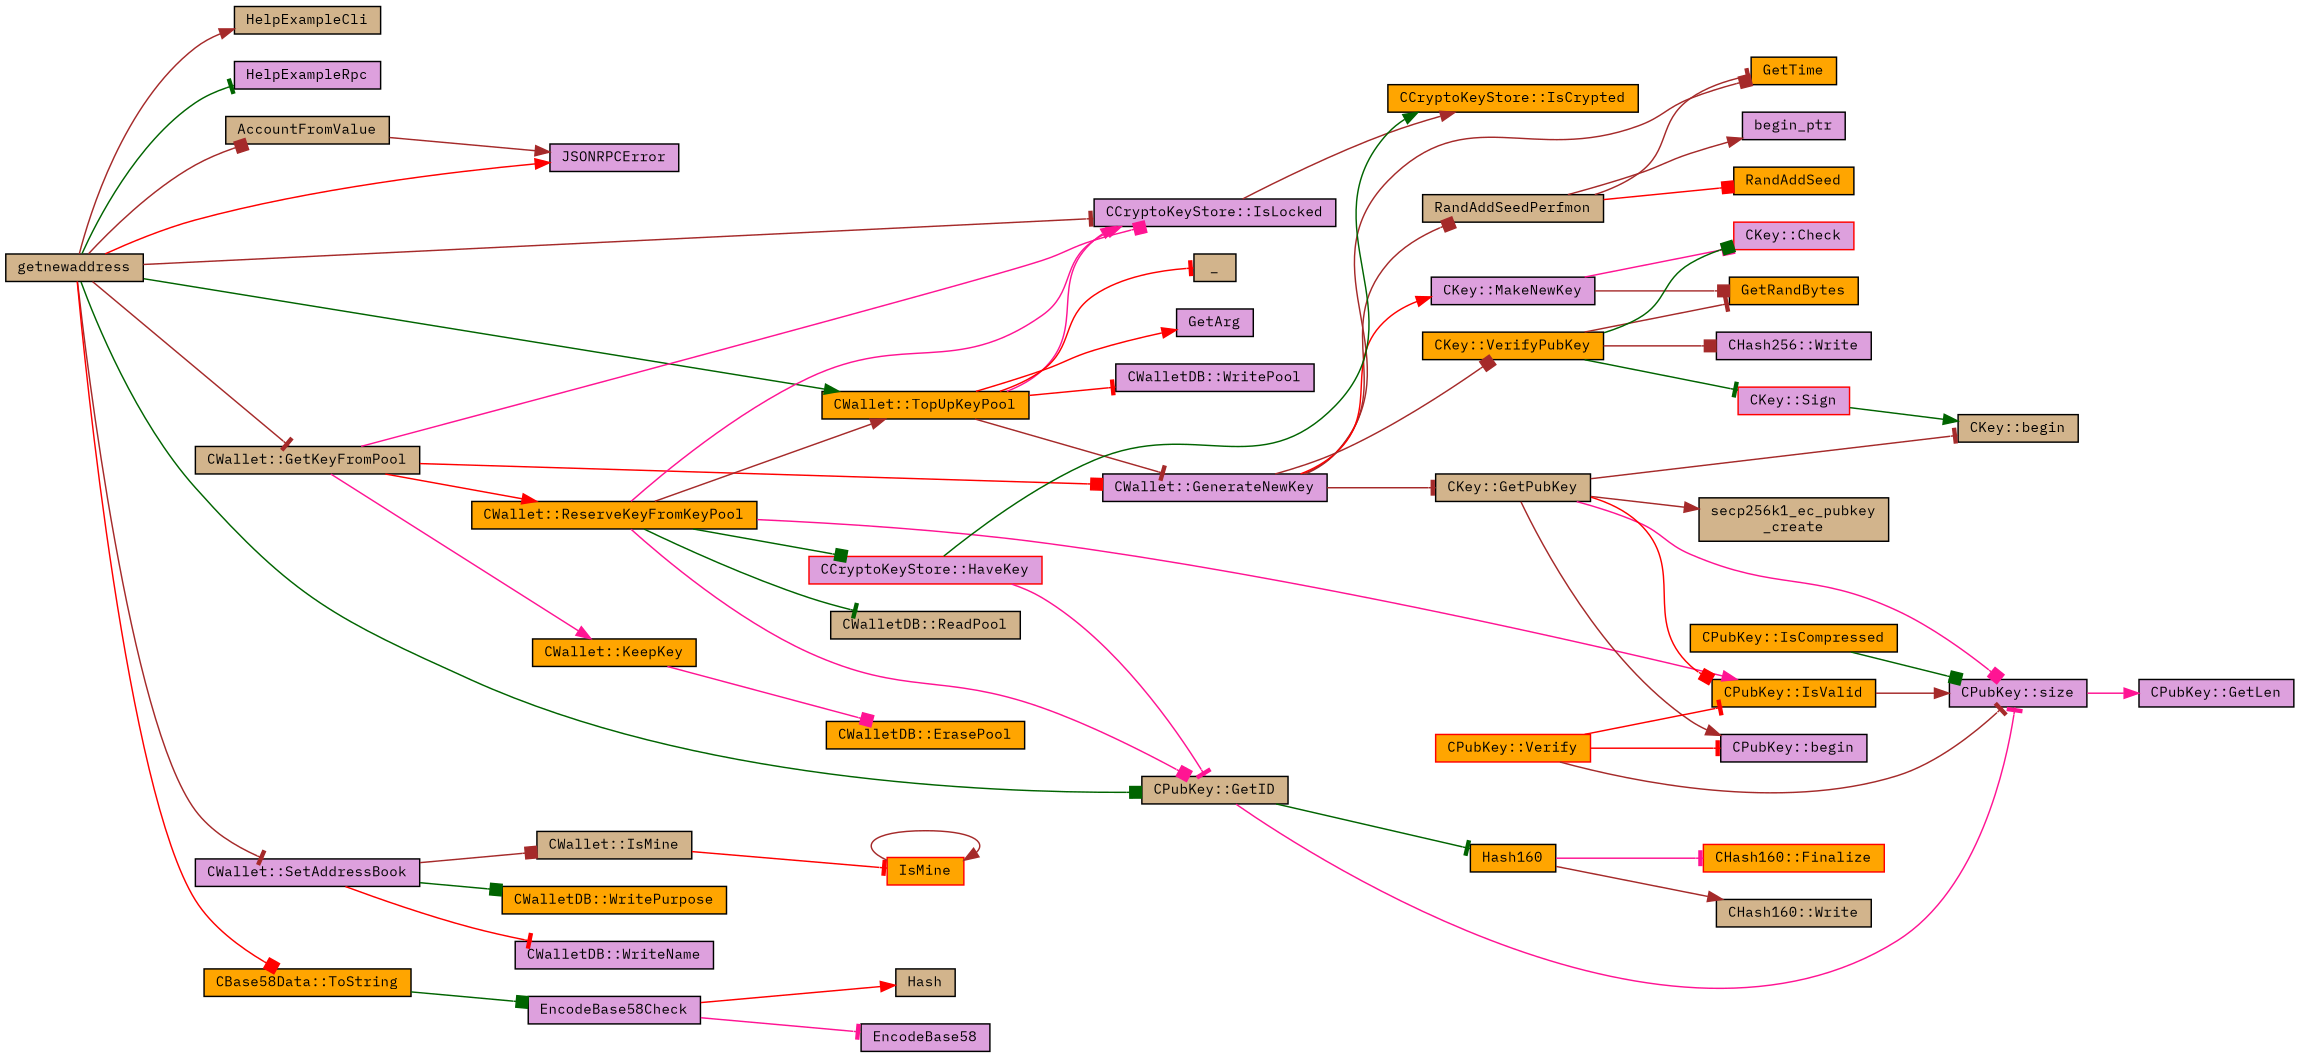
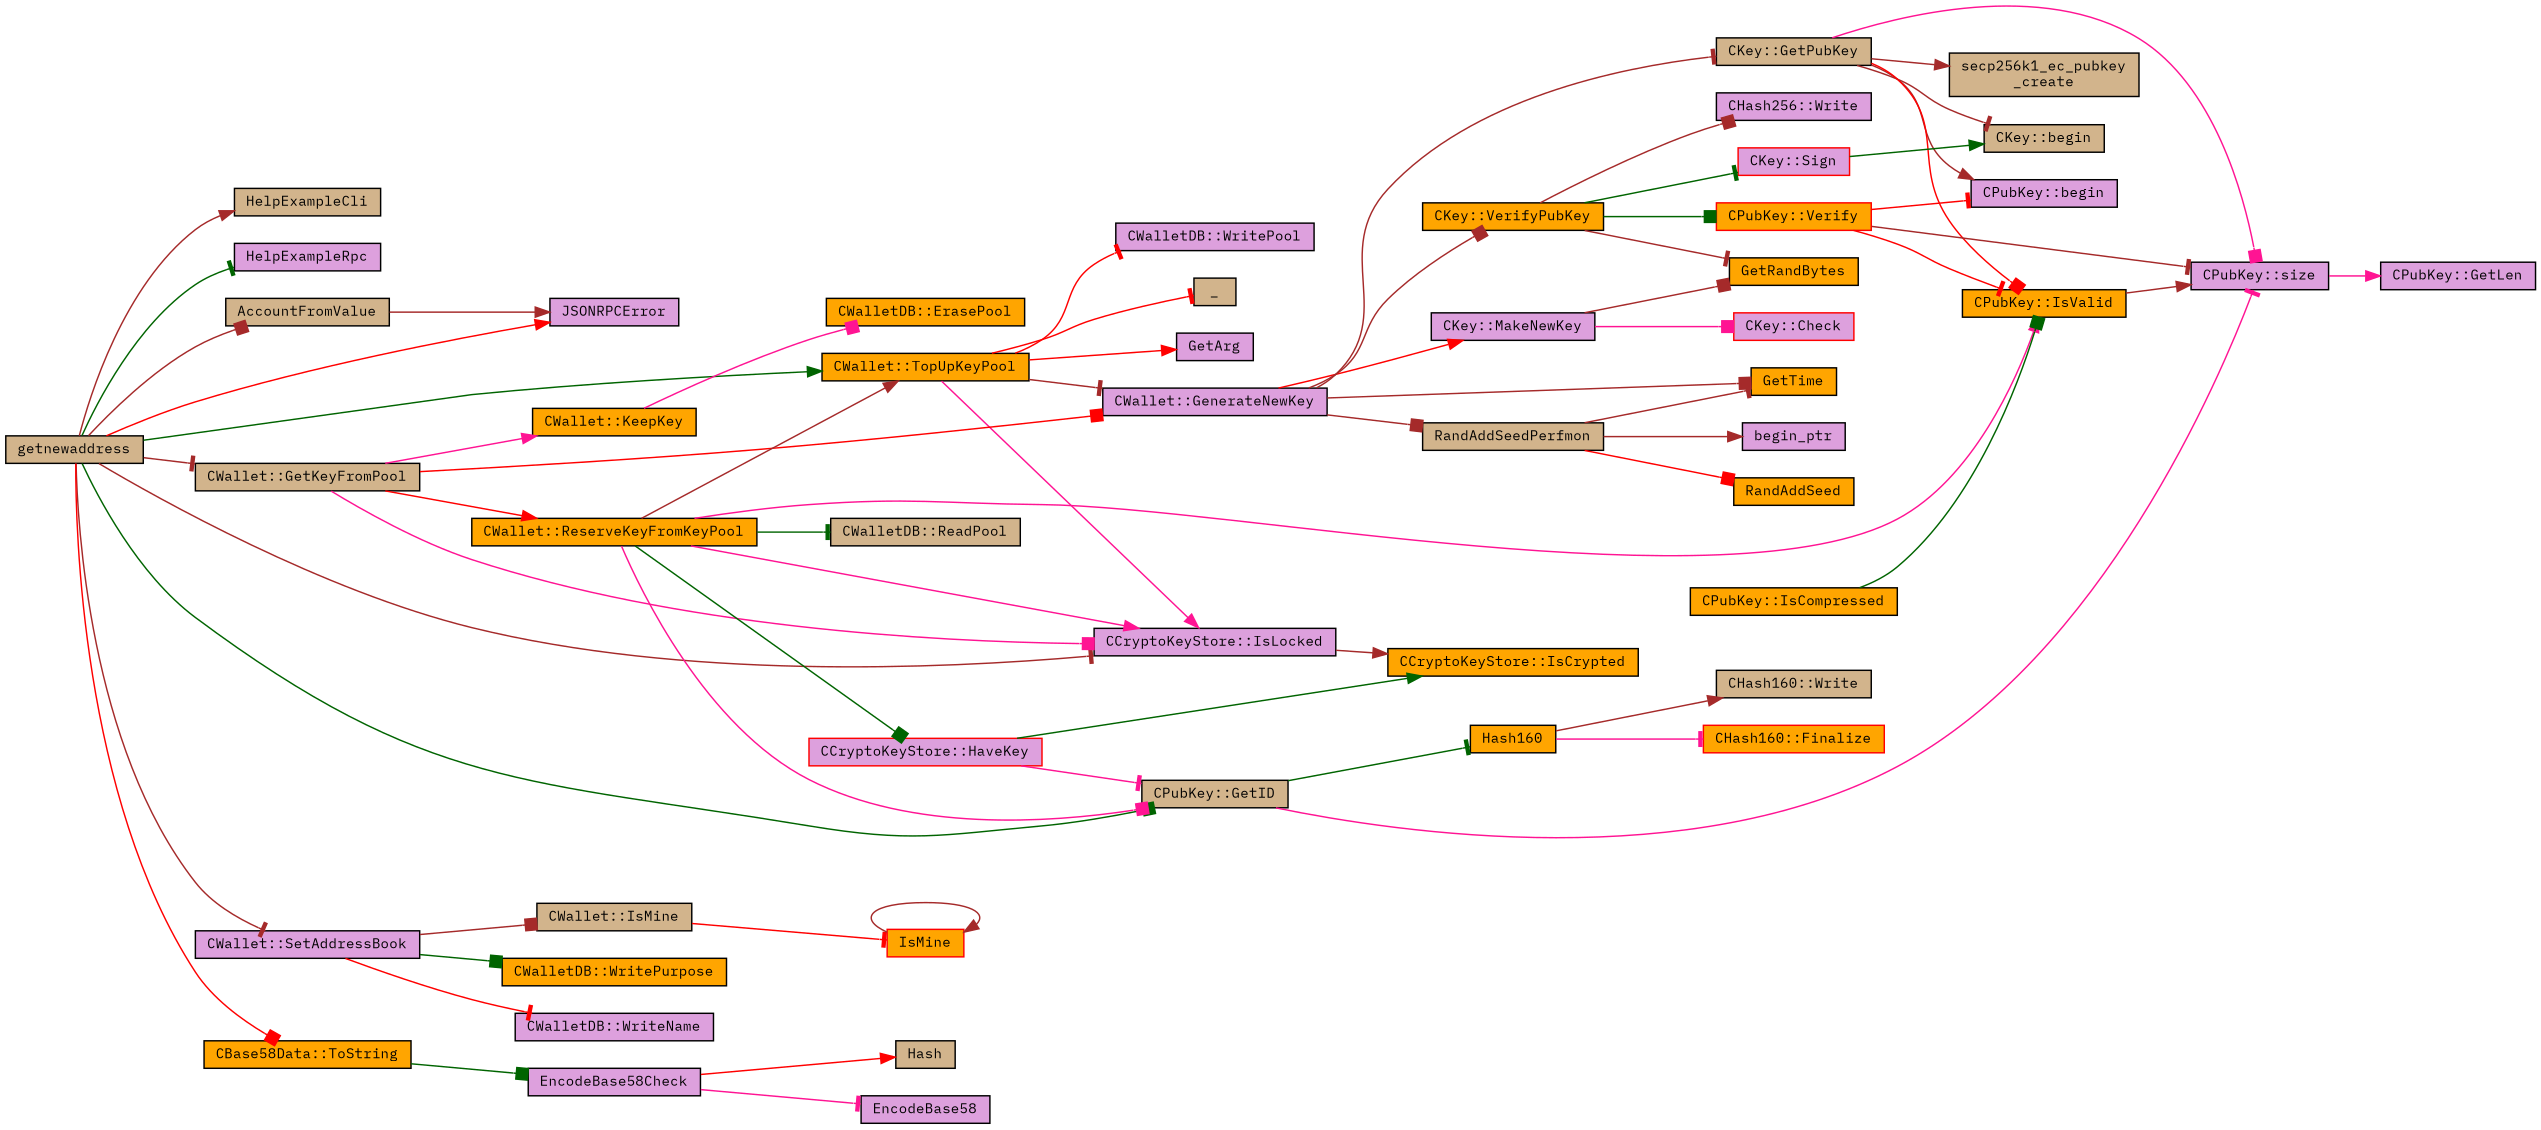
edge "CKey::VerifyPubKey" -> "CKey::Check": now "CKey::VerifyPubKey" -> "CPubKey::Verify"
edge "CPubKey::IsCompressed" -> "CPubKey::size": now "CPubKey::IsCompressed" -> "CPubKey::IsValid"
